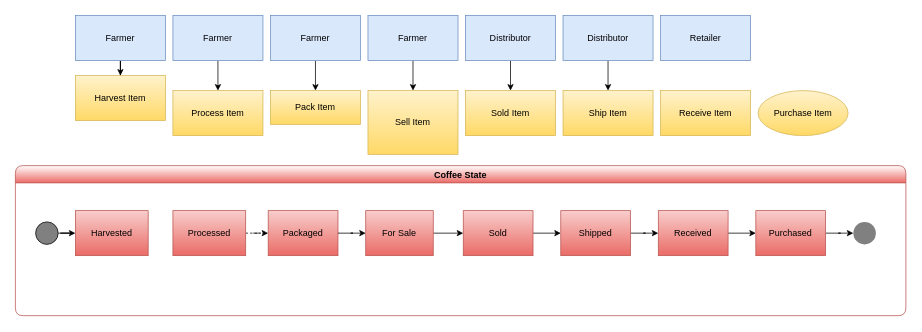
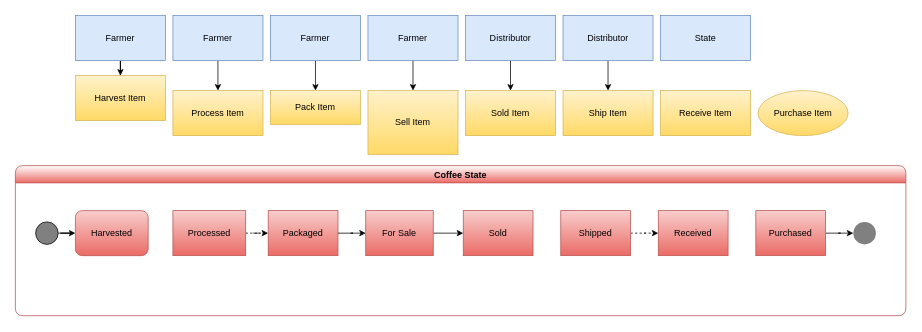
node "Retailer": label "Retailer" -> "State"
node "Harvested": shape rectangle -> rounded rectangle
edge "Sold" -> "Shipped": removed
edge "Shipped" -> "Received": style solid -> dashed
edge "Received" -> "Purchased": removed
